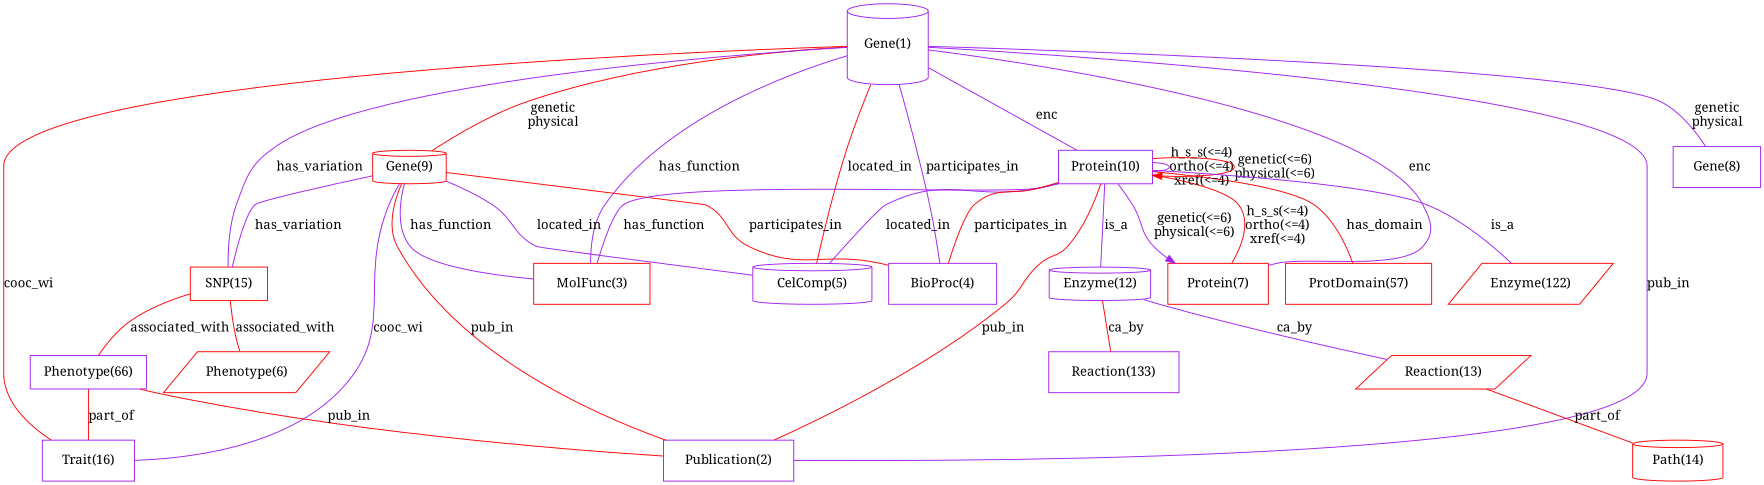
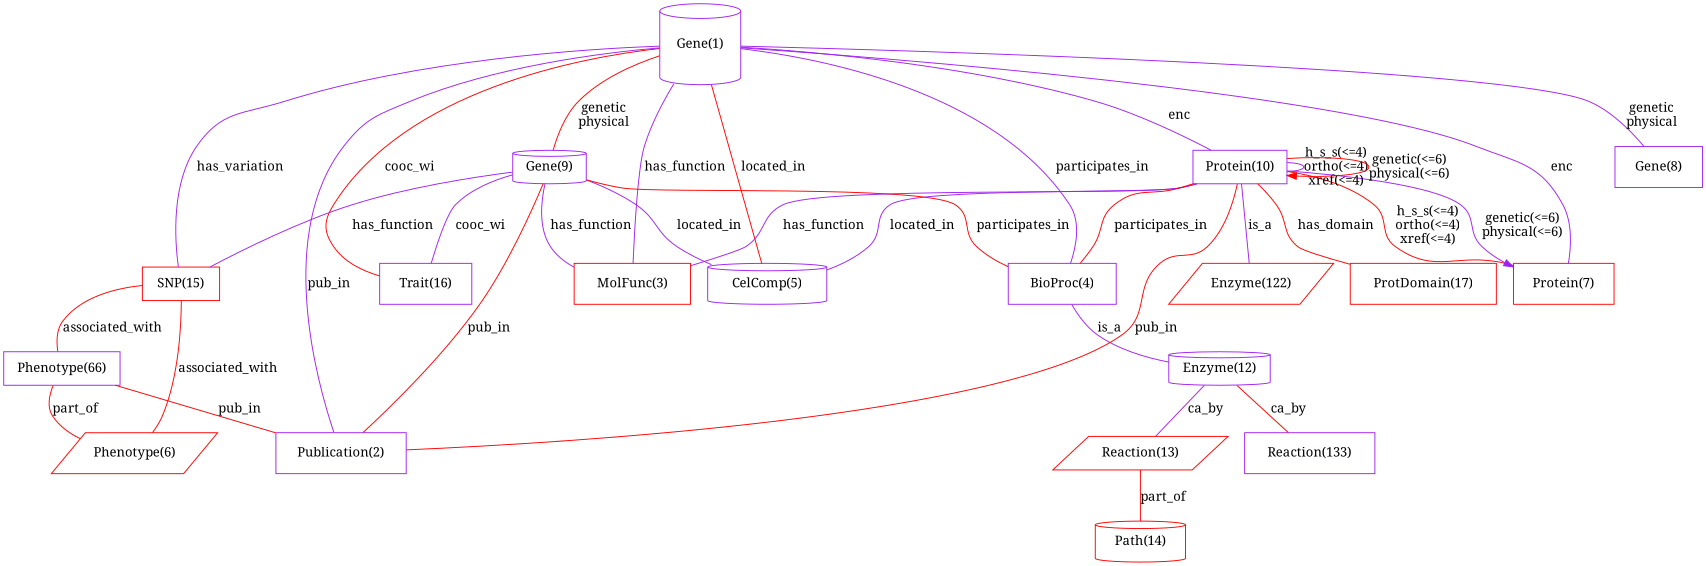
node "Gene(9)": color red -> purple
edge "Protein(10)" -- "Enzyme(12)": now "BioProc(4)" -- "Enzyme(12)"
edge "Gene(9)" -- "SNP(15)": label "has_variation" -> "has_function"
node "ProtDomain(57)": label "ProtDomain(57)" -> "ProtDomain(17)"
edge "Phenotype(66)" -- "Trait(16)": now "Phenotype(66)" -- "Phenotype(6)"
